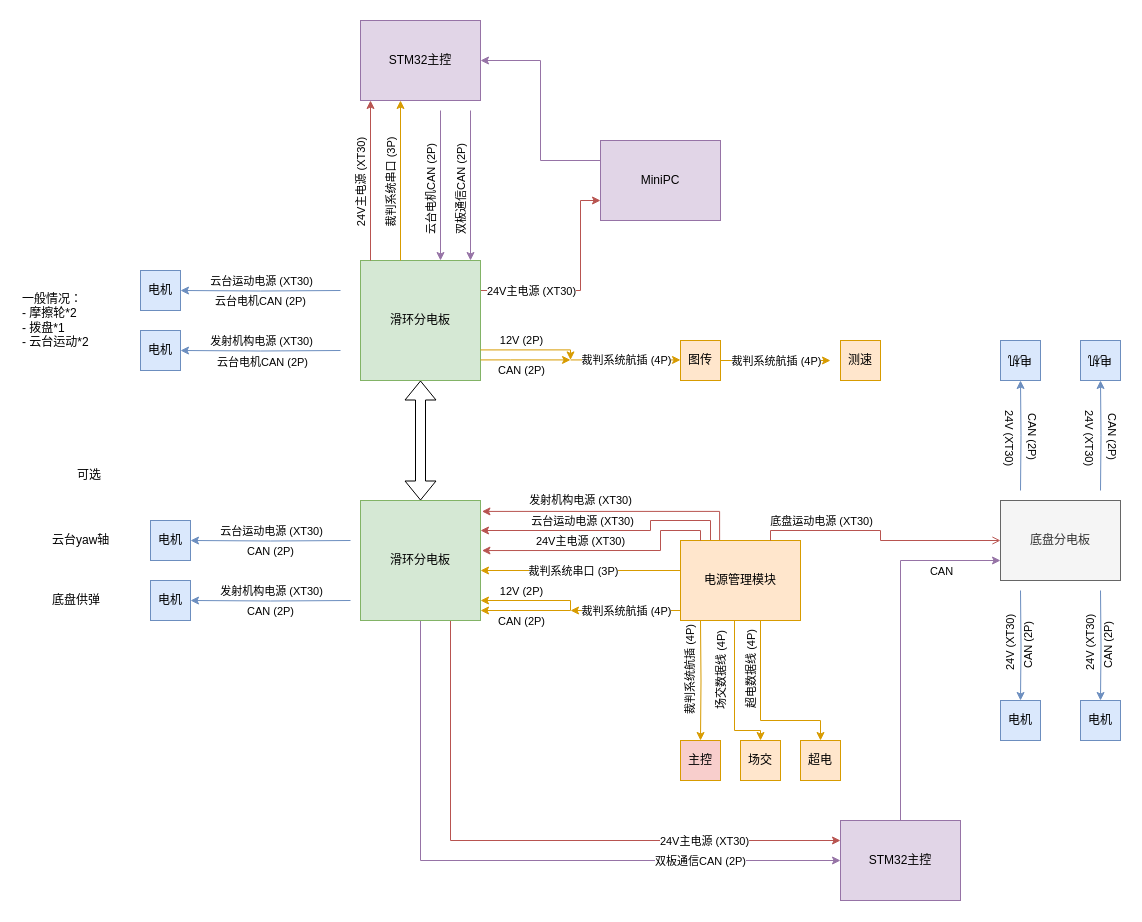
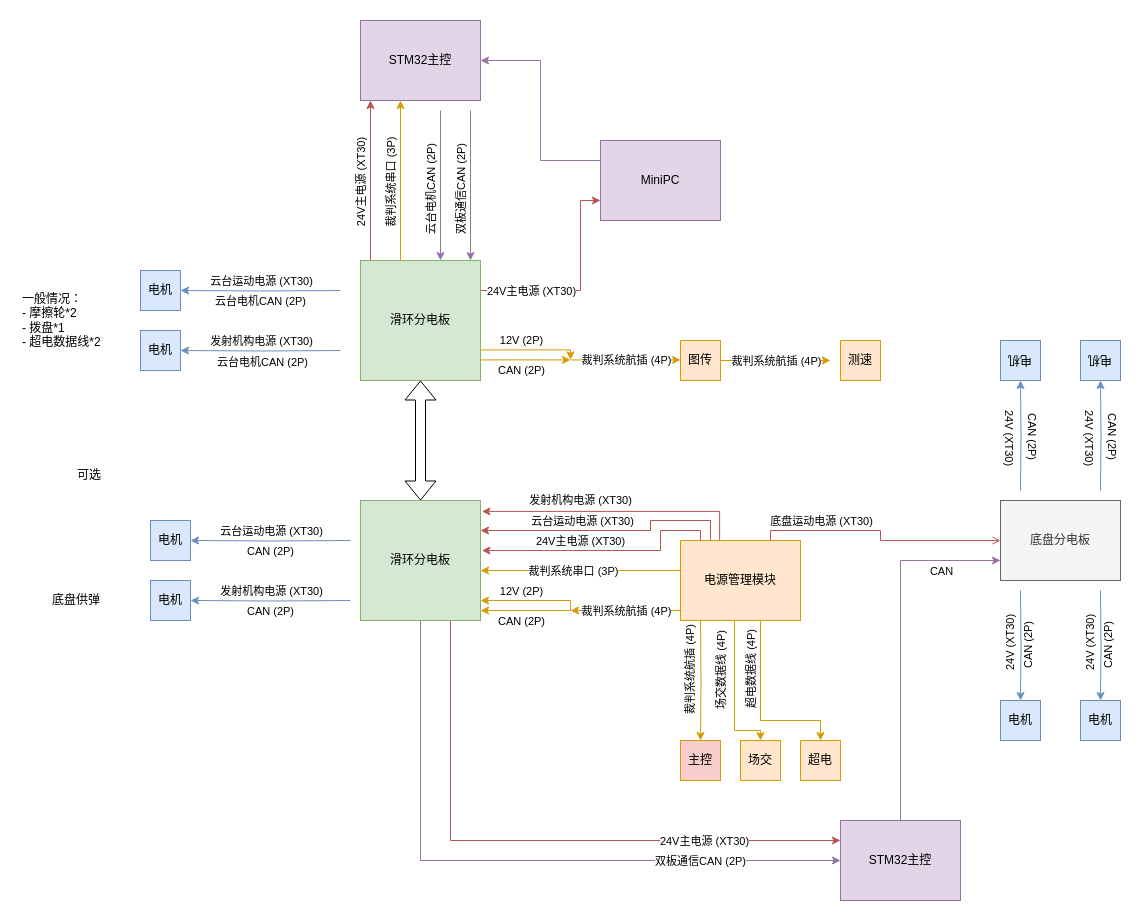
node "一般情况： - 摩擦轮*2 - 拨盘*1 - 云台运动*2": label "一般情况： - 摩擦轮*2 - 拨盘*1 - 云台运动*2" -> "一般情况： - 摩擦轮*2 - 拨盘*1 - 超电数据线*2"
node "云台yaw轴": removed
